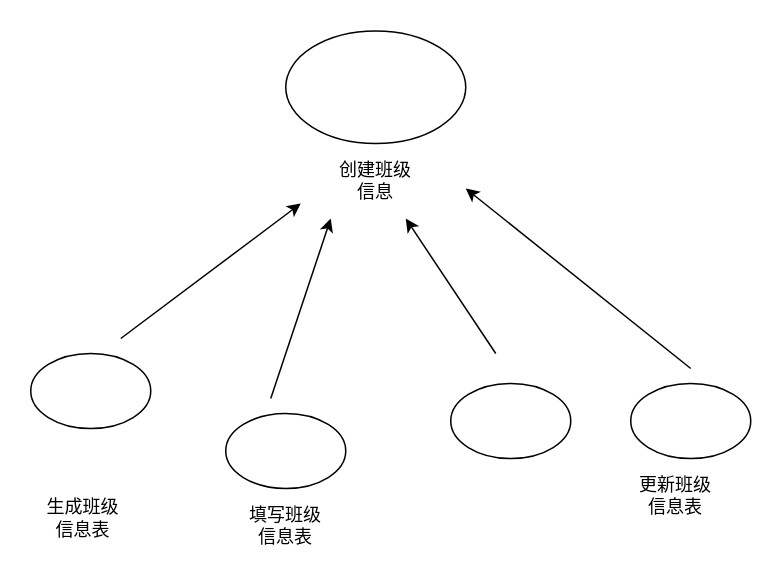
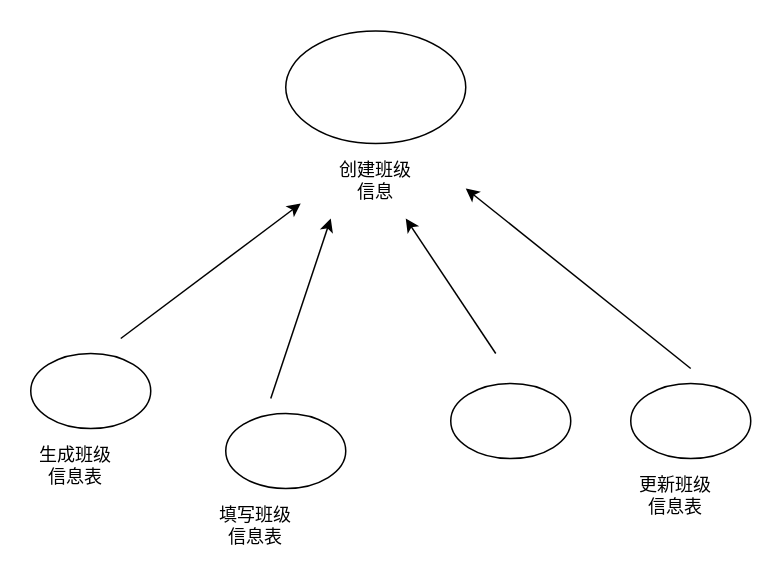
node "生成班级信息表": moved (83, 518) -> (76, 466)
node "填写班级信息表": moved (286, 526) -> (256, 526)
